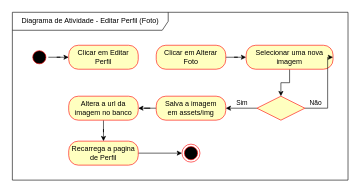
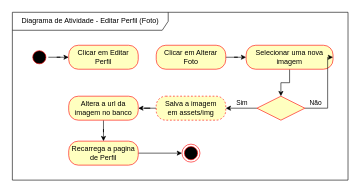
node "Salva a imagem em assets/img": style solid -> dashed
